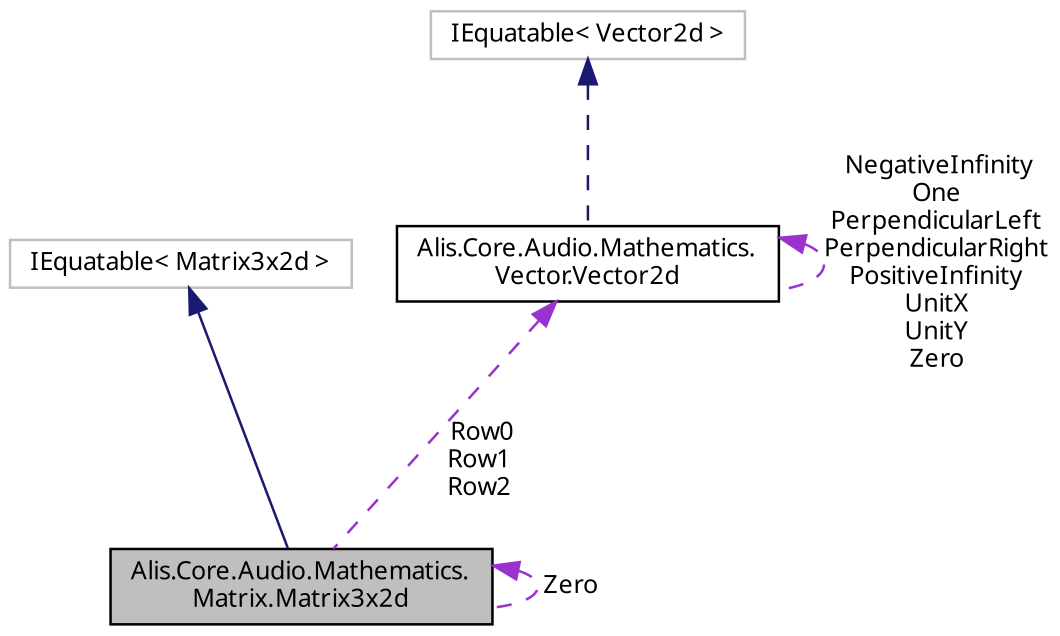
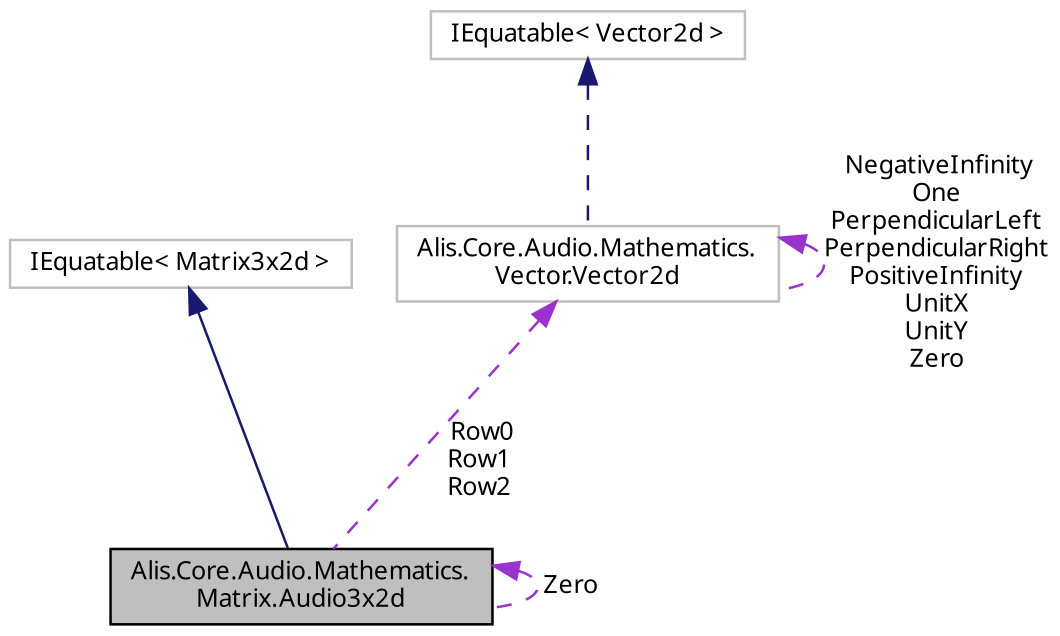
node "Alis.Core.Audio.Mathematics. Vector.Vector2d": color black -> grey75
node "Alis.Core.Audio.Mathematics. Matrix.Matrix3x2d": label "Alis.Core.Audio.Mathematics. Matrix.Matrix3x2d" -> "Alis.Core.Audio.Mathematics. Matrix.Audio3x2d"
